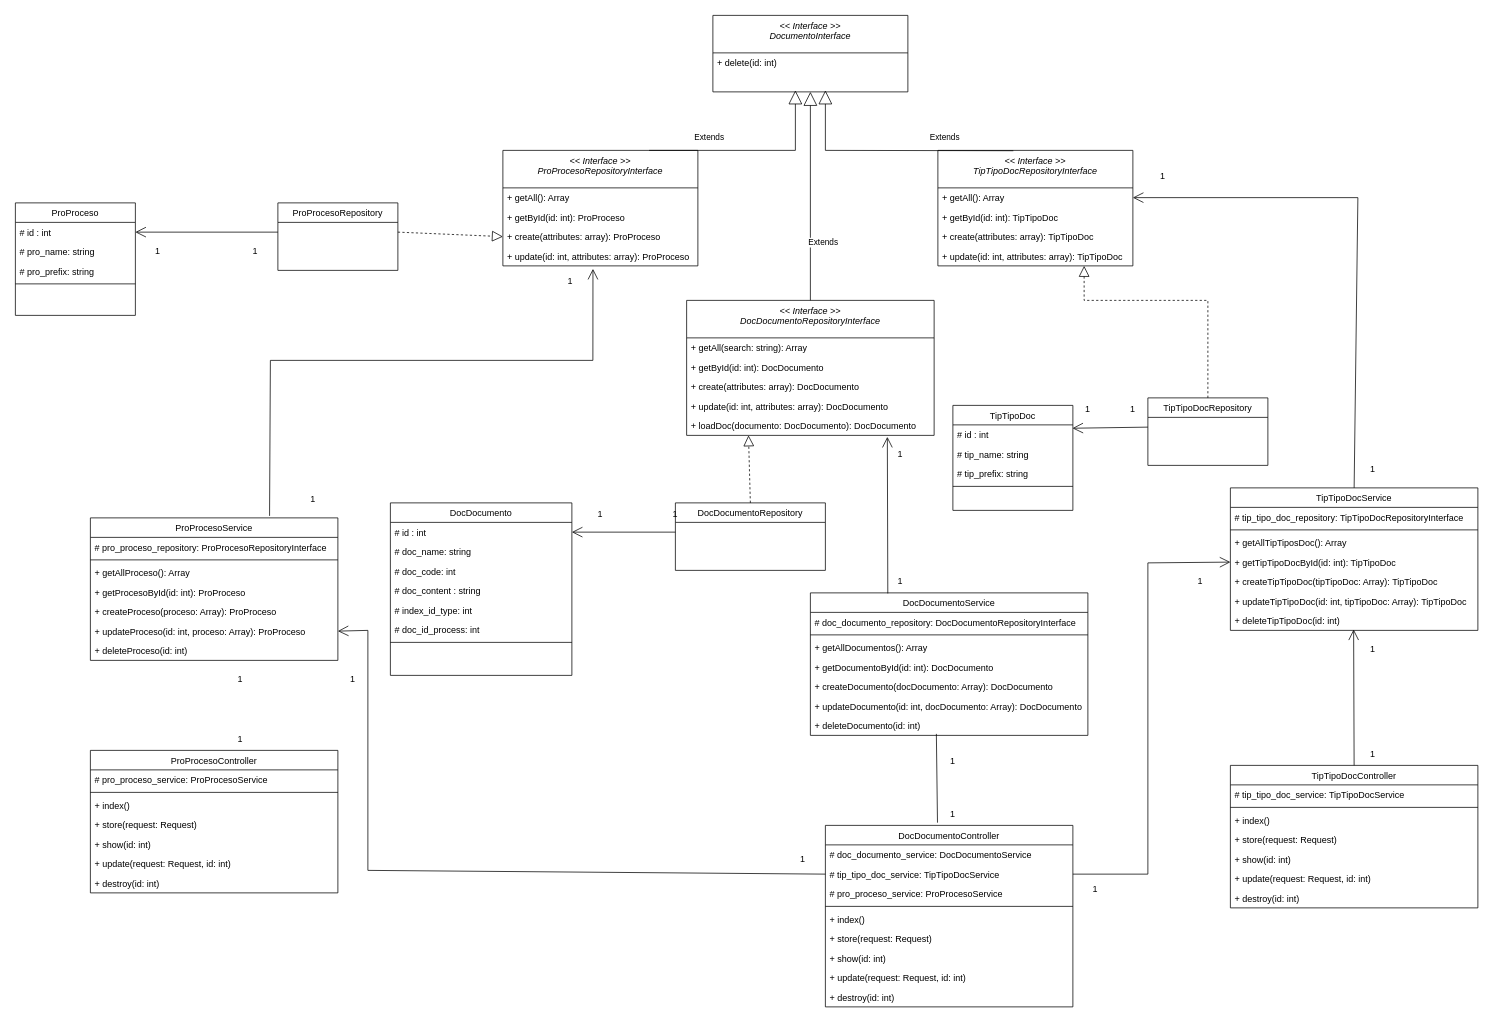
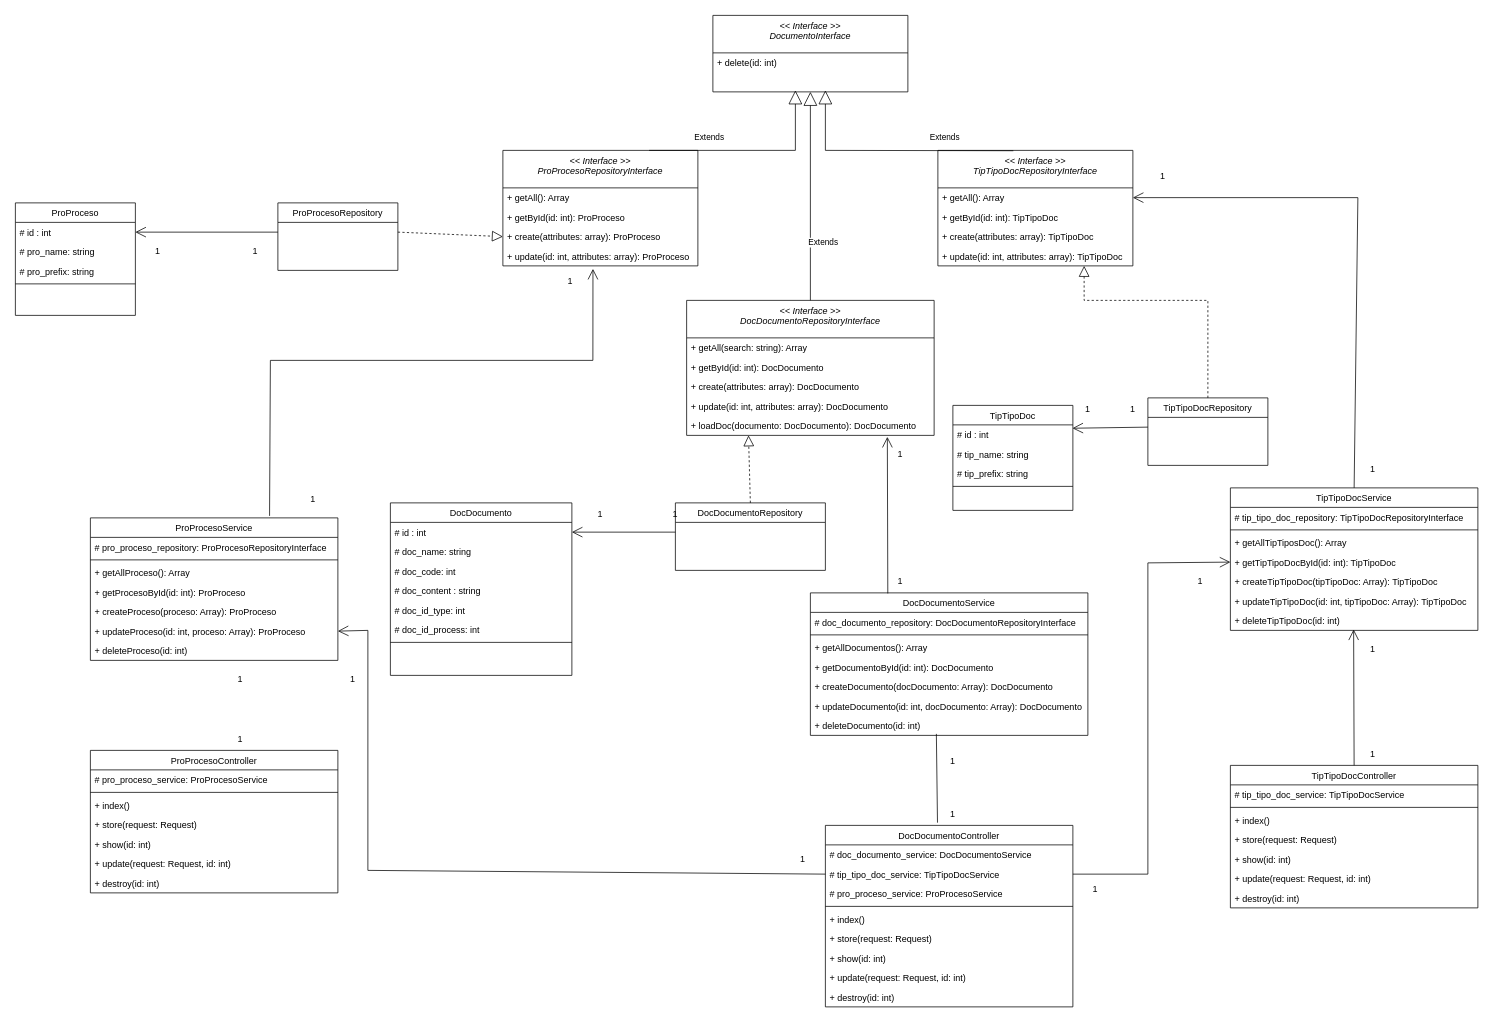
node "# index_id_type: int": label "# index_id_type: int" -> "# doc_id_type: int"
